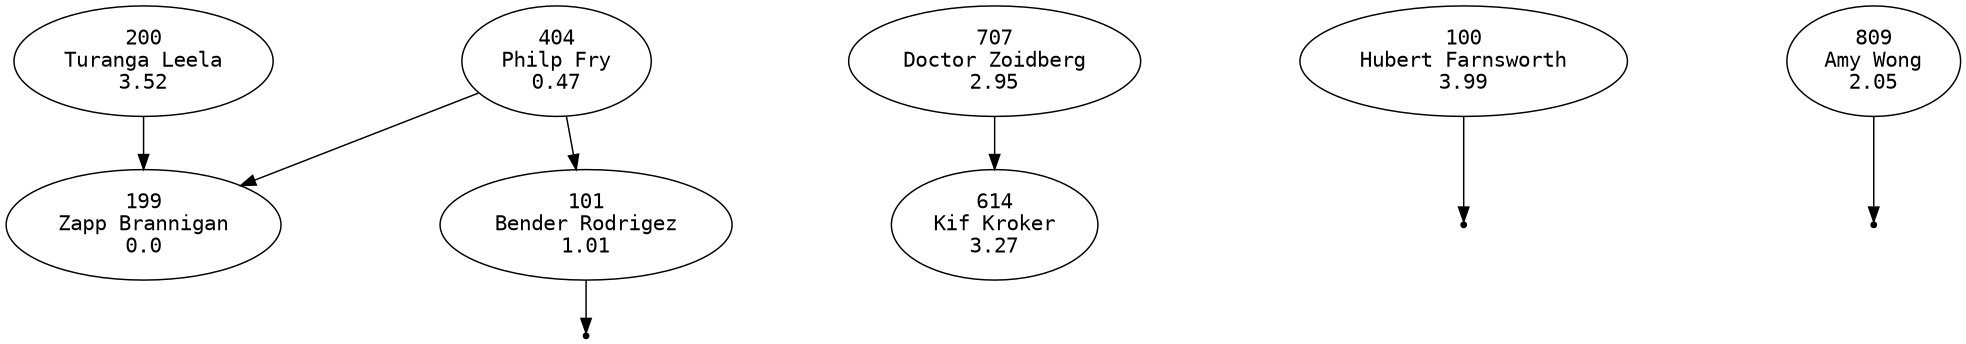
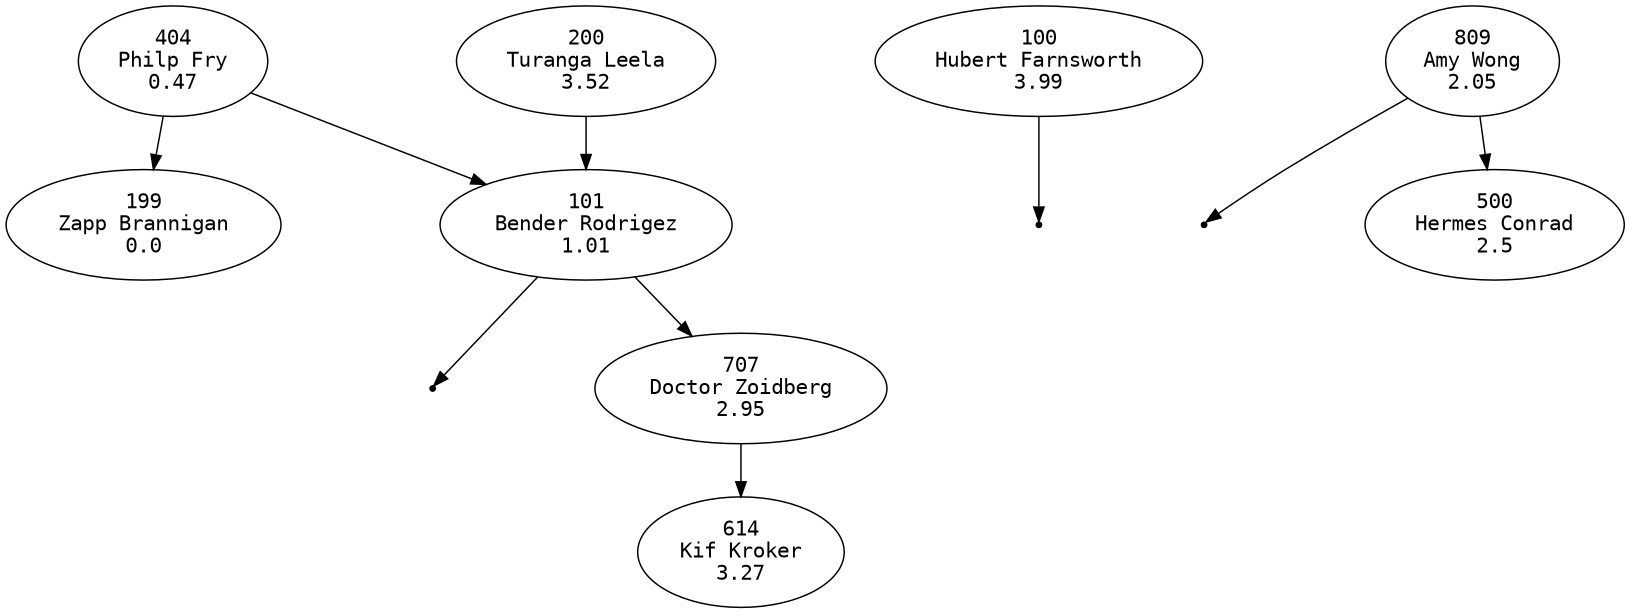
edge "200 Turanga Leela 3.52" -> "199 Zapp Brannigan 0.0": now "200 Turanga Leela 3.52" -> "101 Bender Rodrigez 1.01"
node "500 Hermes Conrad 2.5": added
edge "101 Bender Rodrigez 1.01" -> "707 Doctor Zoidberg 2.95": added
